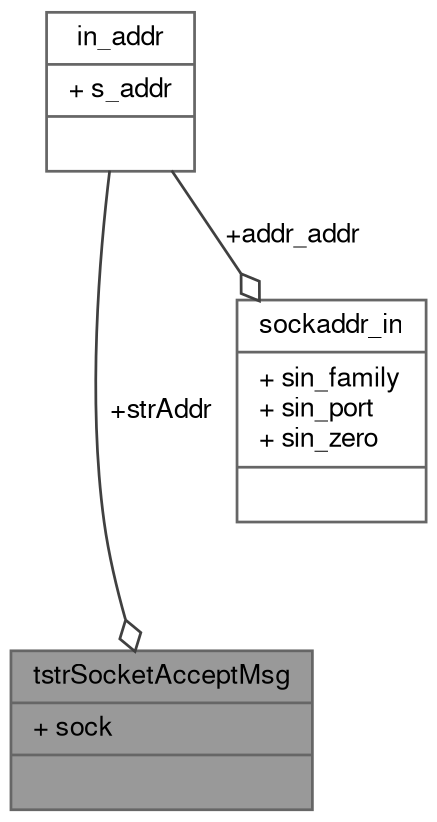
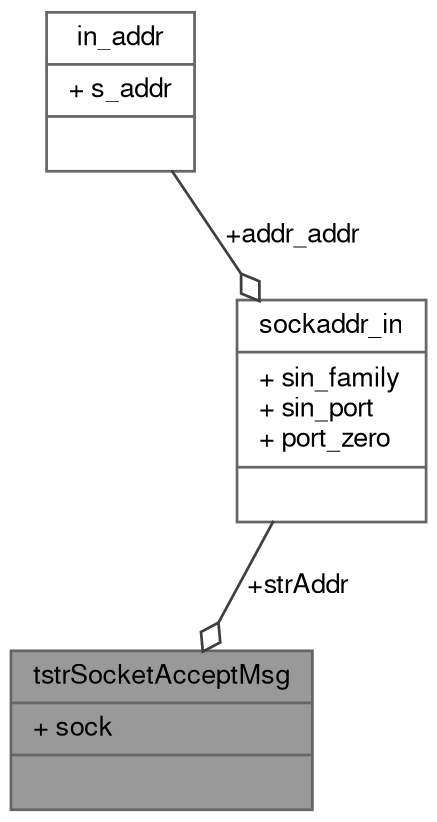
edge "in_addr" -> "tstrSocketAcceptMsg": now "sockaddr_in" -> "tstrSocketAcceptMsg"
node "sockaddr_in": text "+ sin_zero" -> "+ port_zero"
